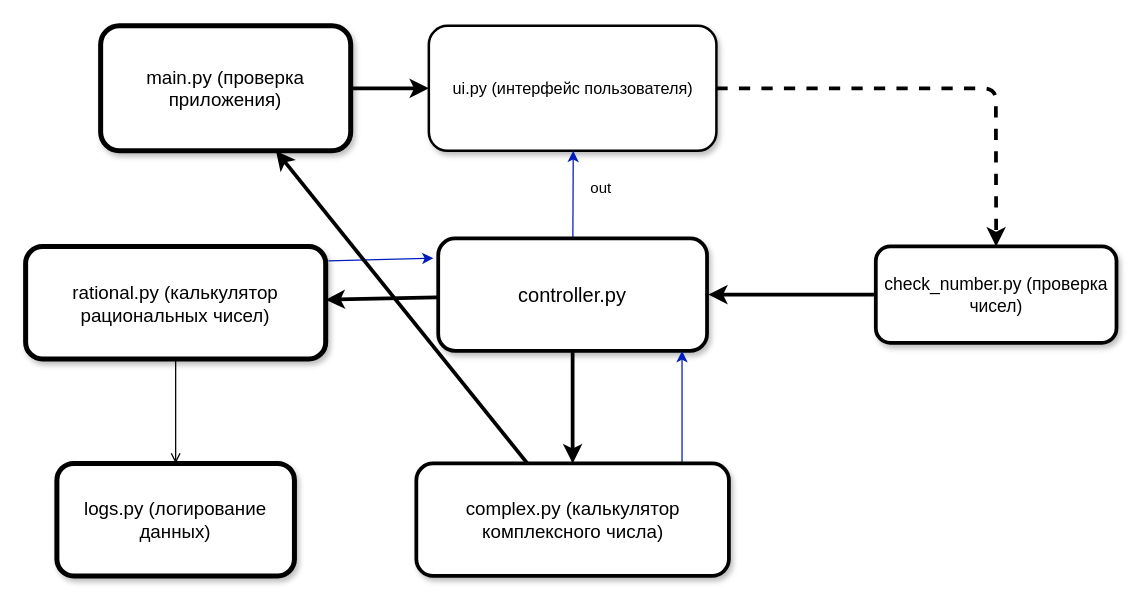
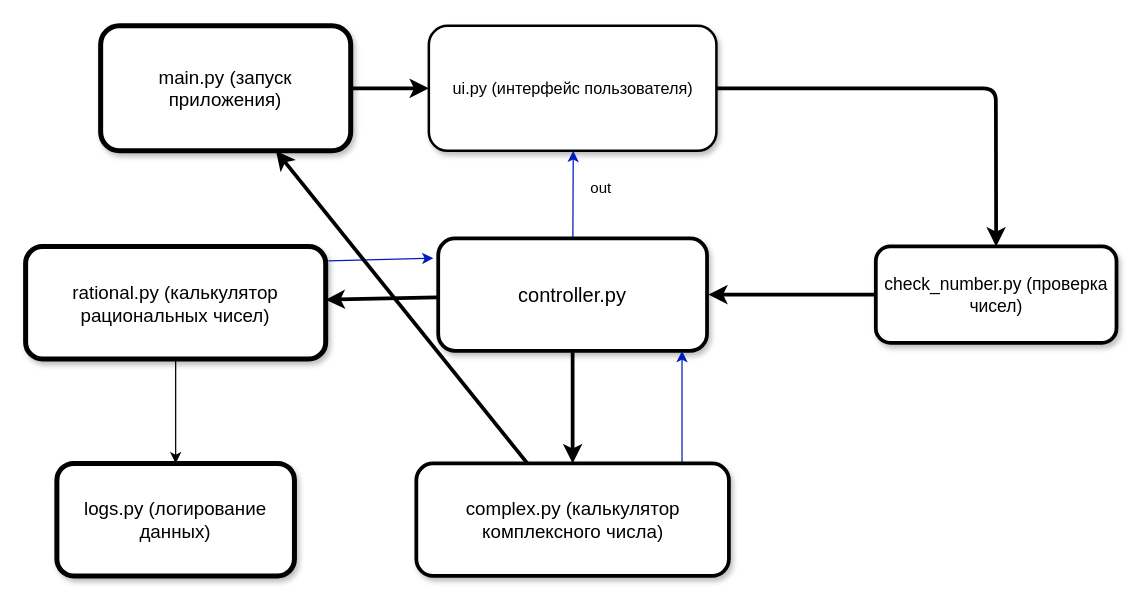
node "main.py (проверка приложения)": label "main.py (проверка приложения)" -> "main.py (запуск приложения)"
edge "ui.py (интерфейс пользователя)" -> "check_number.py (проверка чисел)": style dashed -> solid
edge "rational.py (калькулятор рациональных чисел)" -> "logs.py (логирование данных)": arrowhead open -> classic
